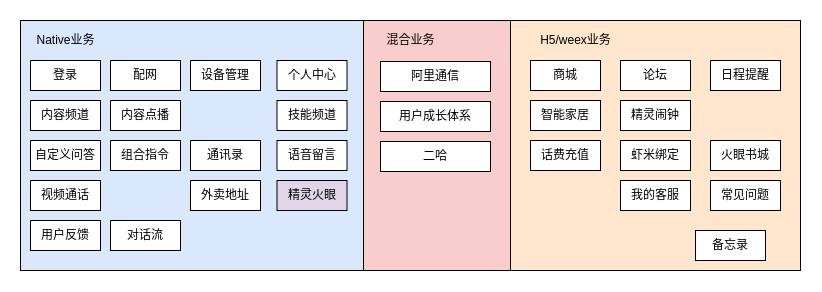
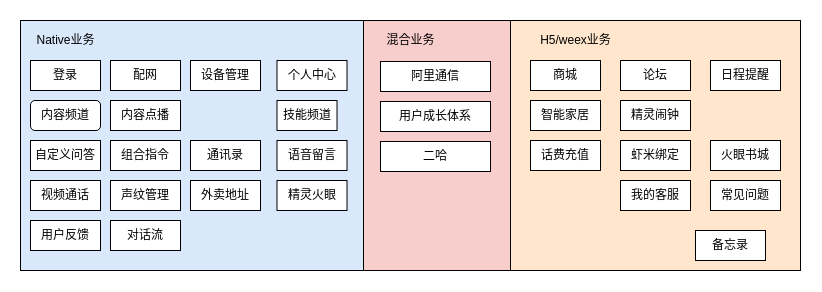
node "内容频道": shape rectangle -> rounded rectangle
node "技能频道": size 70x30 -> 60x30
node "声纹管理": added
node "精灵火眼": fillcolor #e1d5e7 -> #ffffff
